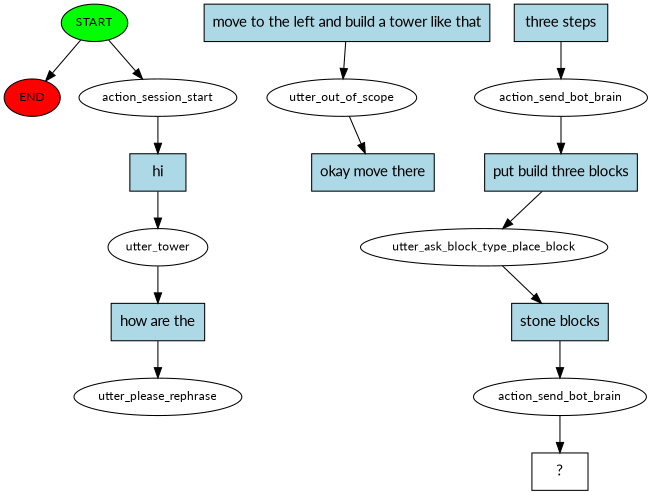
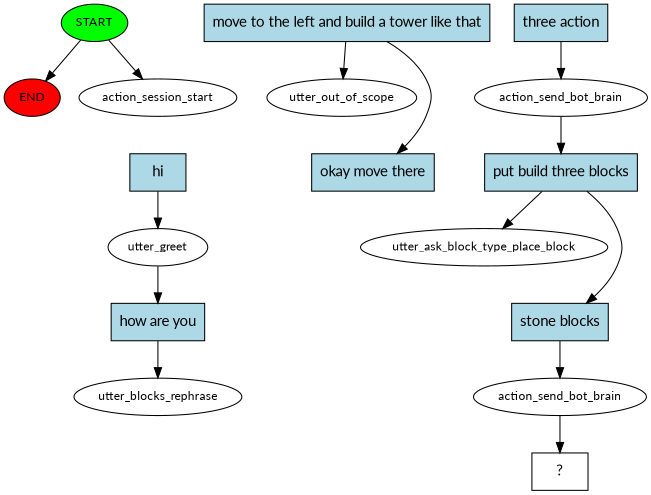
node "three steps": label "three steps" -> "three action"
edge "action_session_start" -> "hi": removed
edge "utter_out_of_scope" -> "okay move there": now "move to the left and build a tower like that" -> "okay move there"
node "utter_tower": label "utter_tower" -> "utter_greet"
edge "utter_ask_block_type_place_block" -> "stone blocks": now "put build three blocks" -> "stone blocks"
node "how are the": label "how are the" -> "how are you"
node "utter_please_rephrase": label "utter_please_rephrase" -> "utter_blocks_rephrase"
